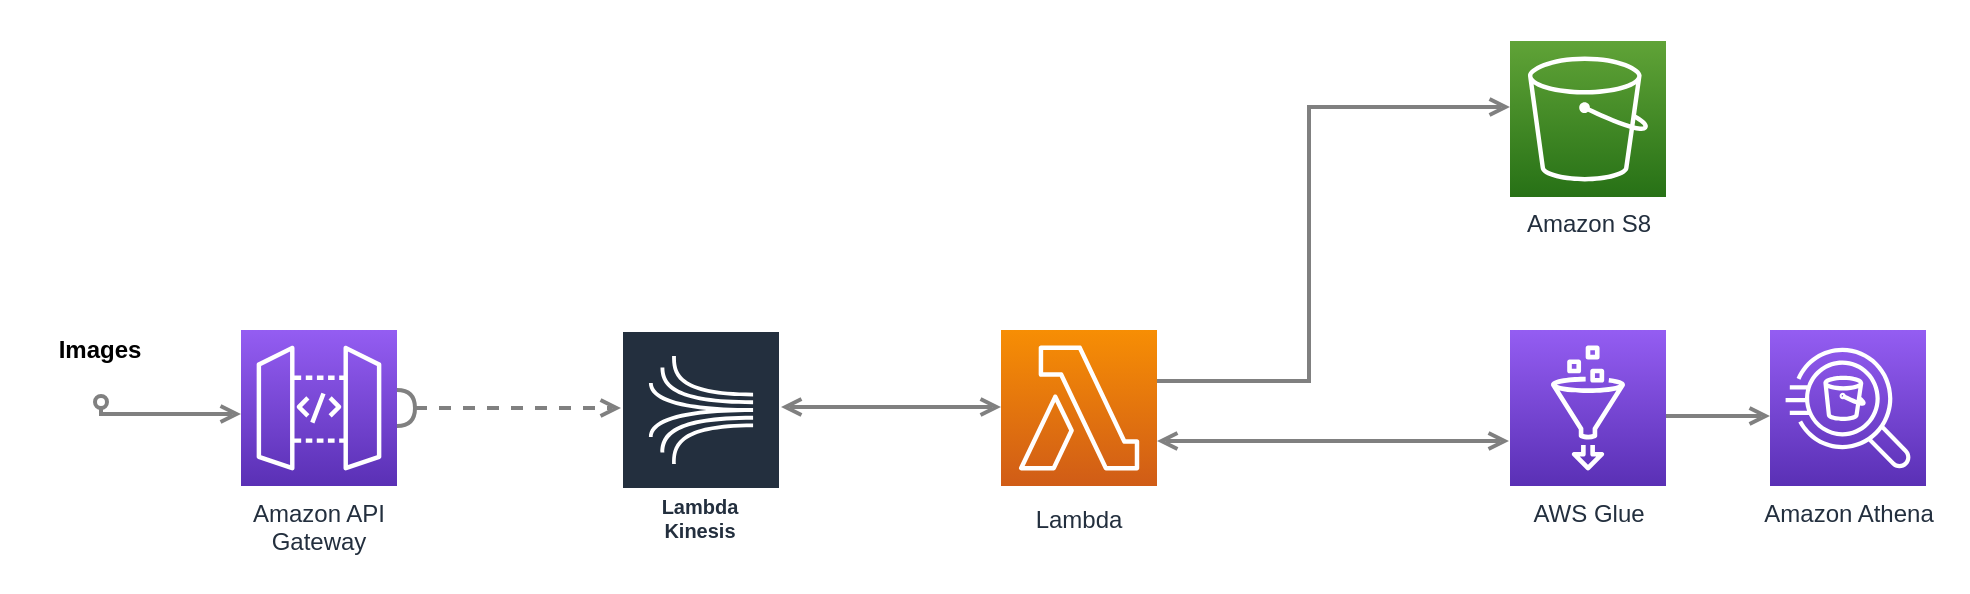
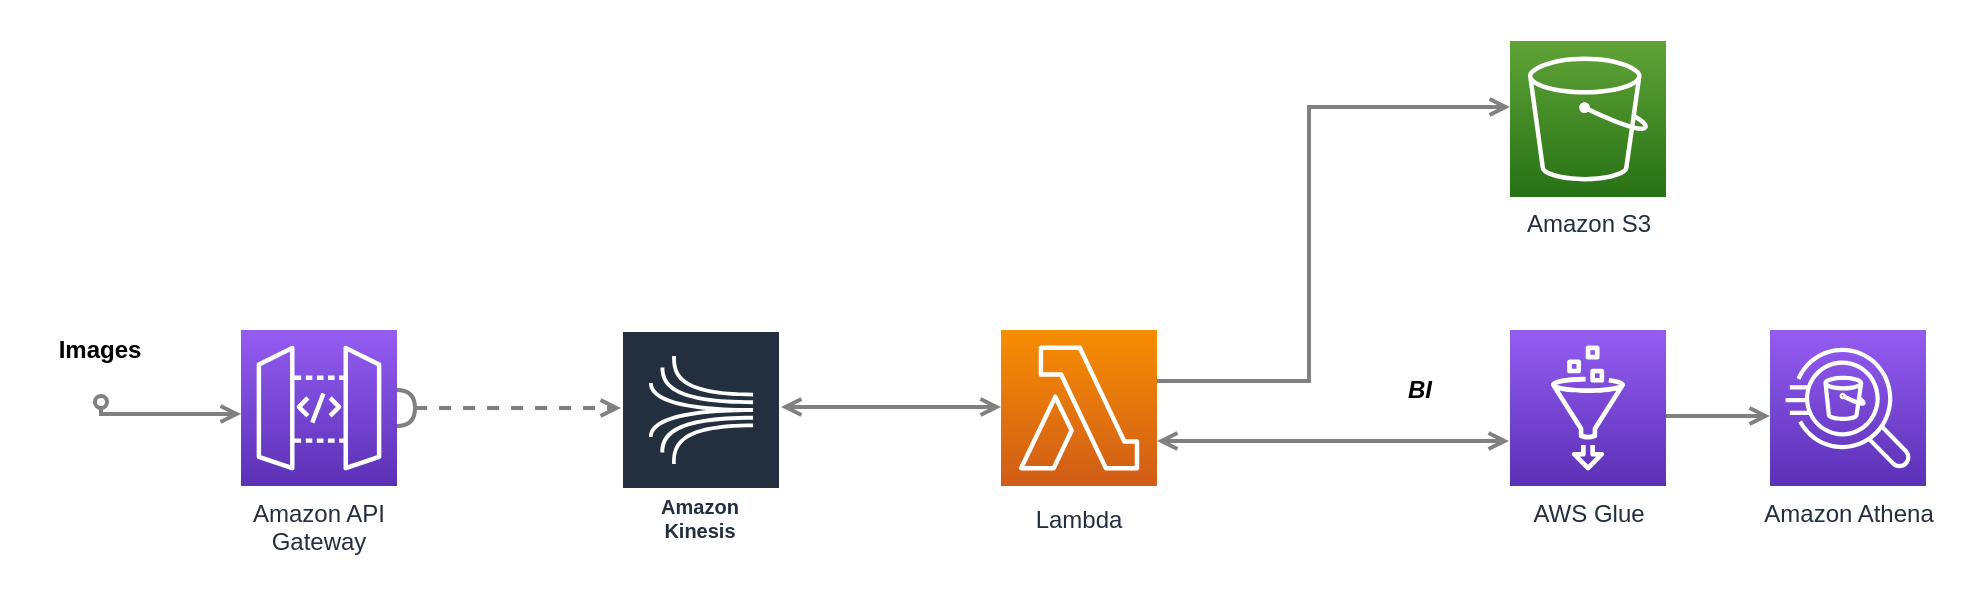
node "Amazon S8": label "Amazon S8" -> "Amazon S3"
node "BI": added
node "Lambda Kinesis": label "Lambda Kinesis" -> "Amazon Kinesis"
